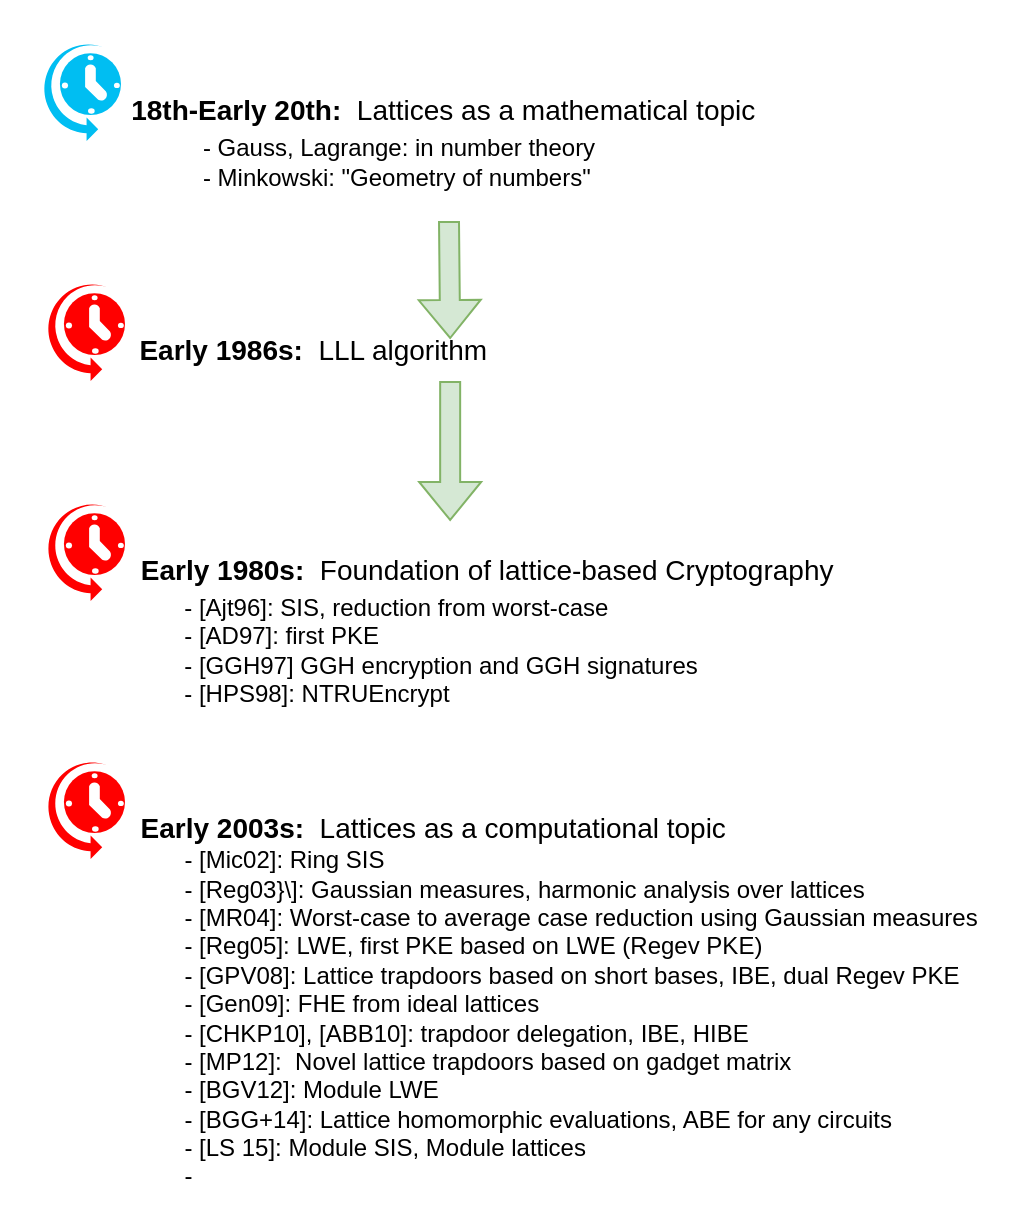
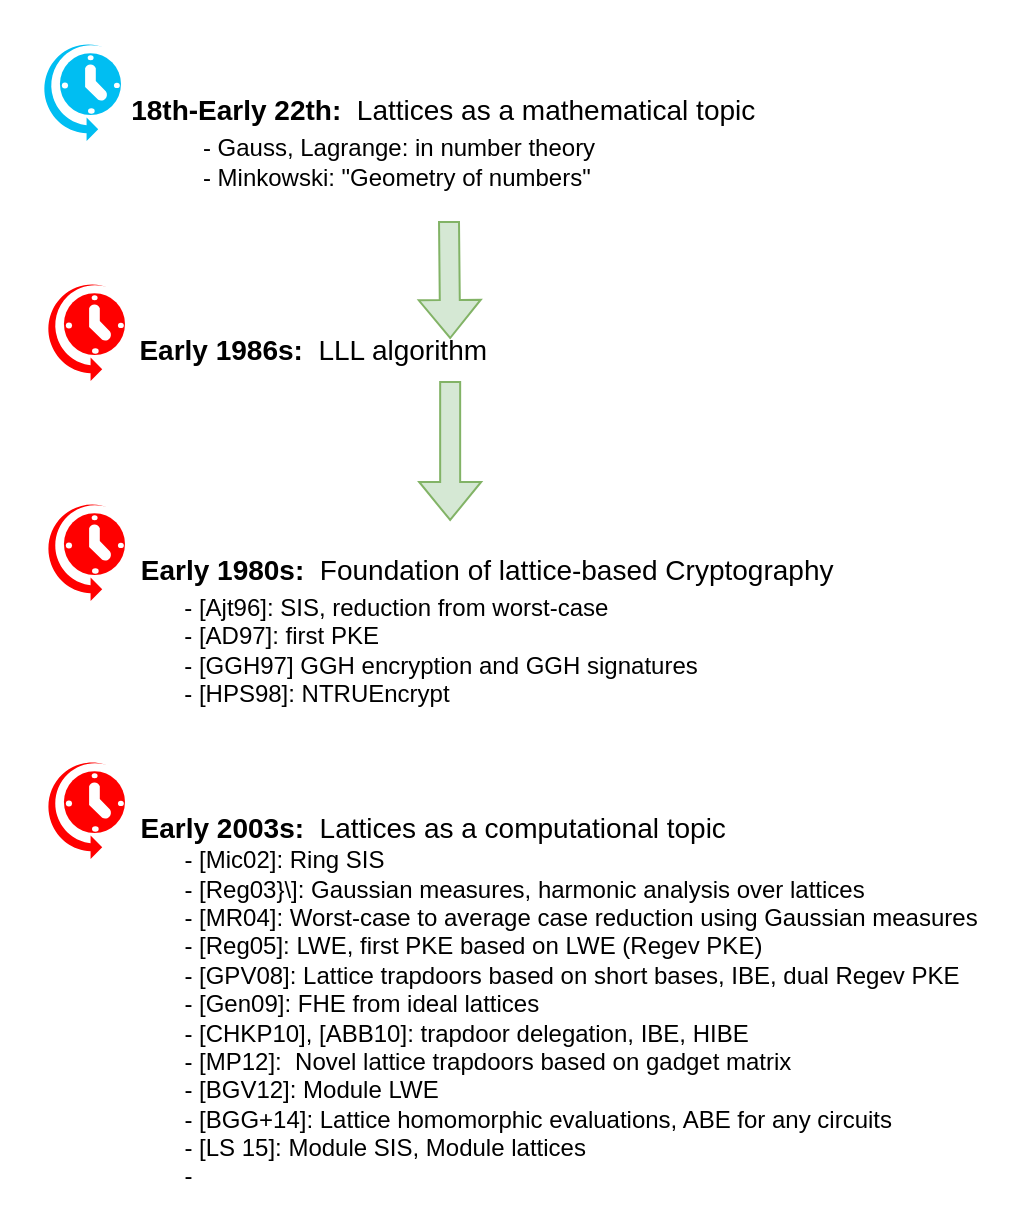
node "18th-Early 20th: Lattices as a mathematical topic": label "18th-Early 20th: Lattices as a mathematical topic" -> "18th-Early 22th: Lattices as a mathematical topic"
